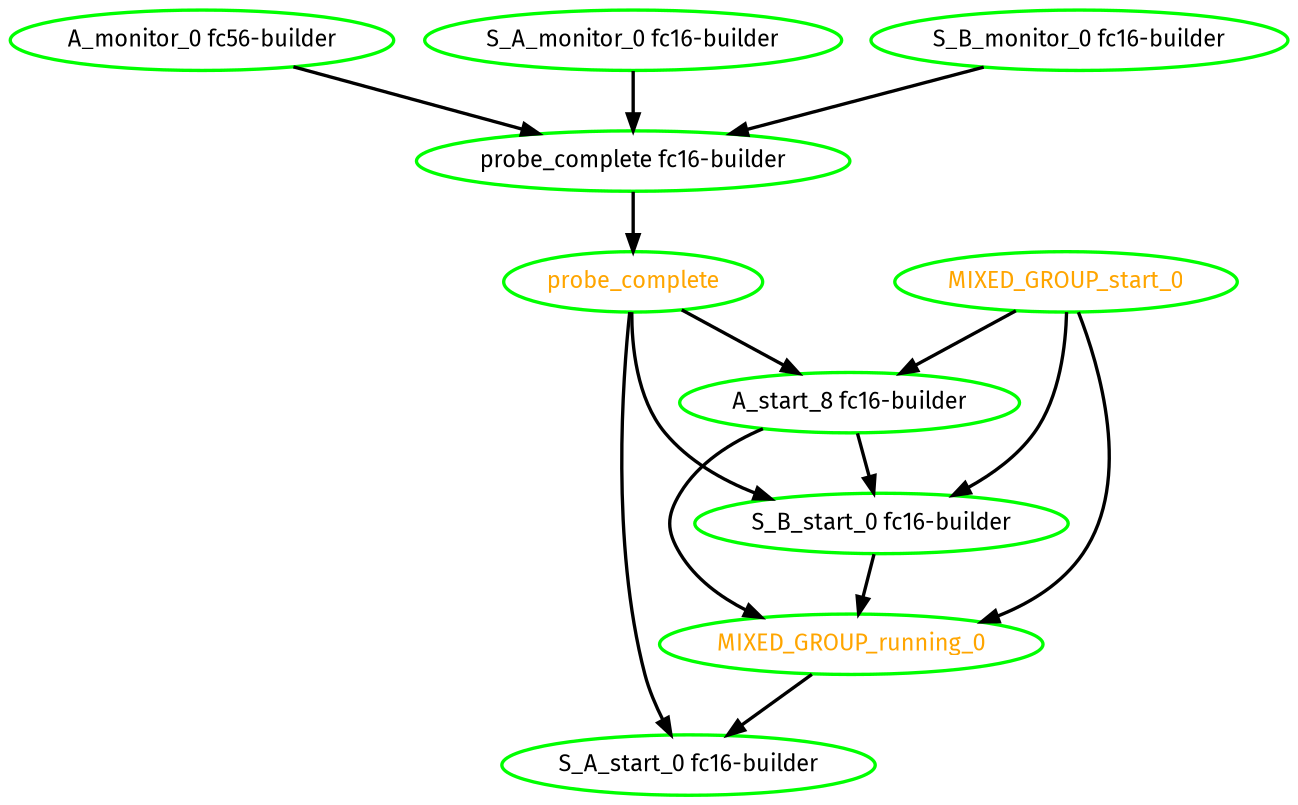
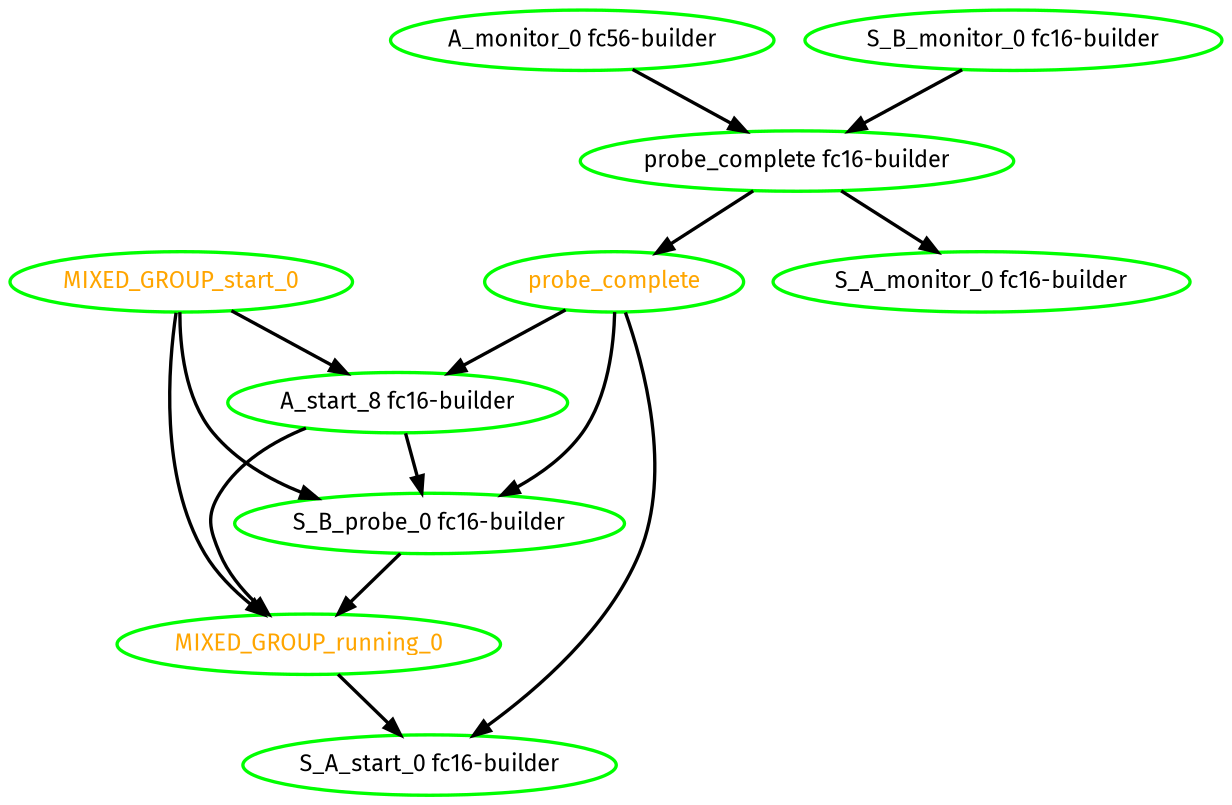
edge "S_A_monitor_0 fc16-builder" -> "probe_complete fc16-builder": reversed
node "S_B_start_0 fc16-builder": label "S_B_start_0 fc16-builder" -> "S_B_probe_0 fc16-builder"
